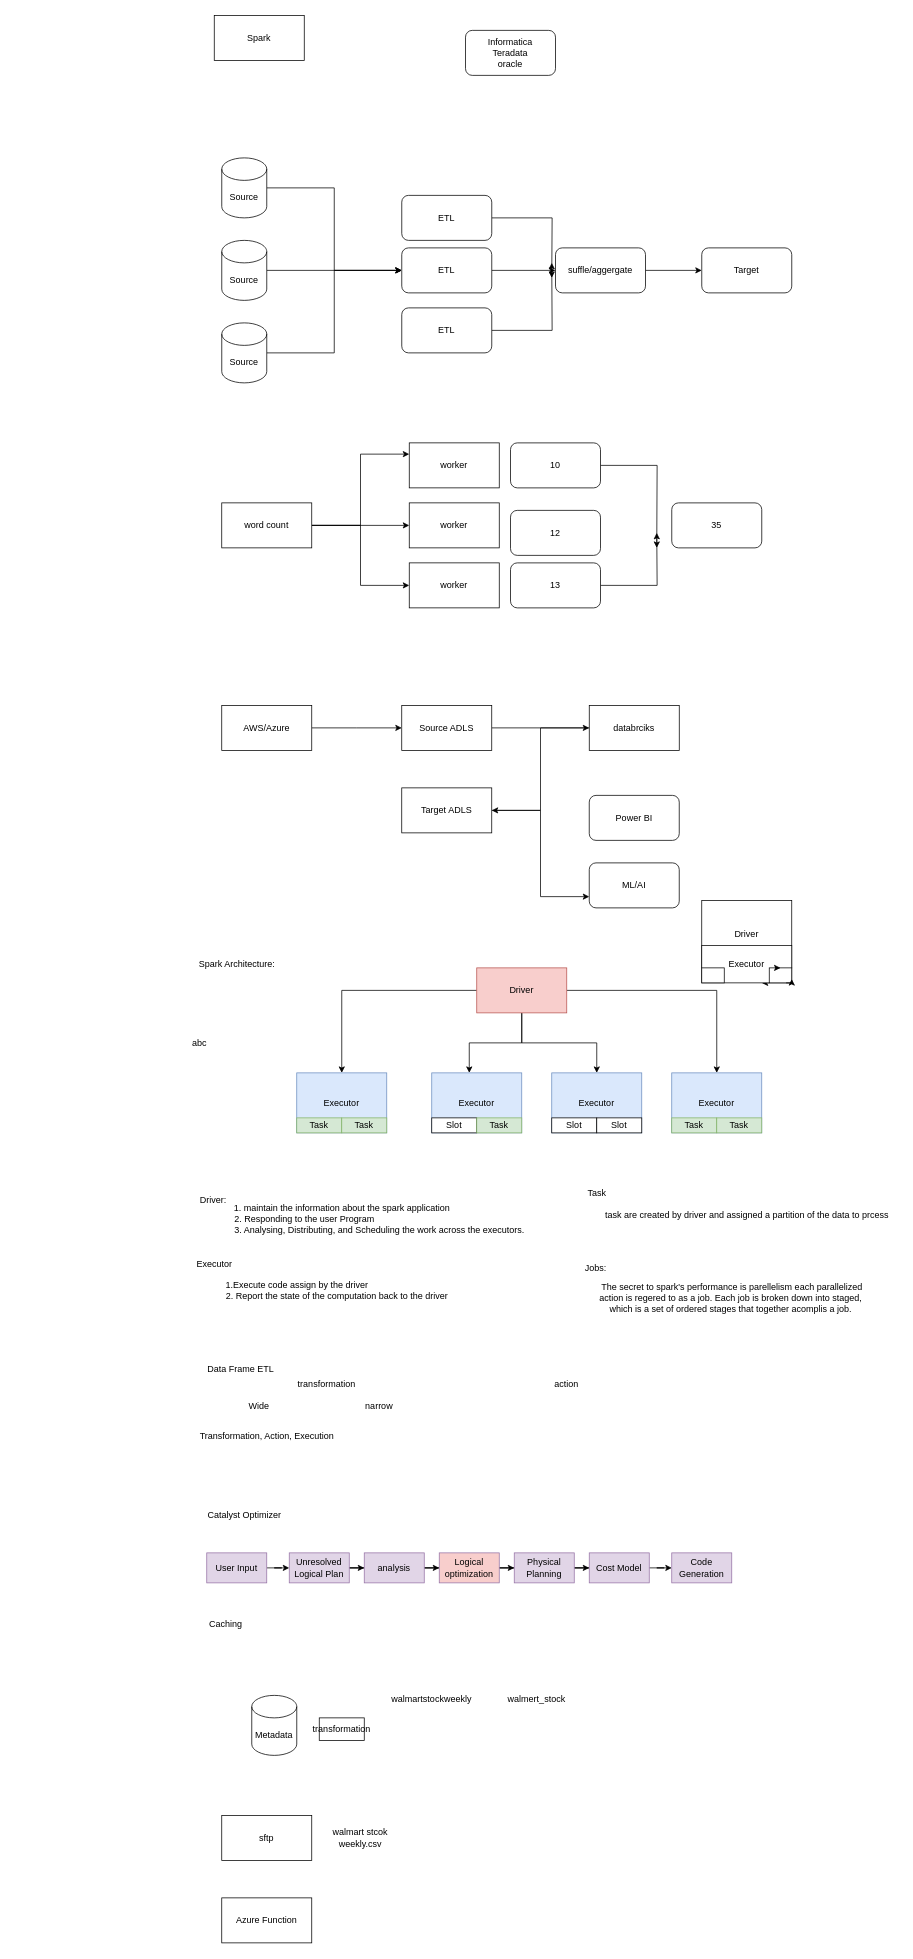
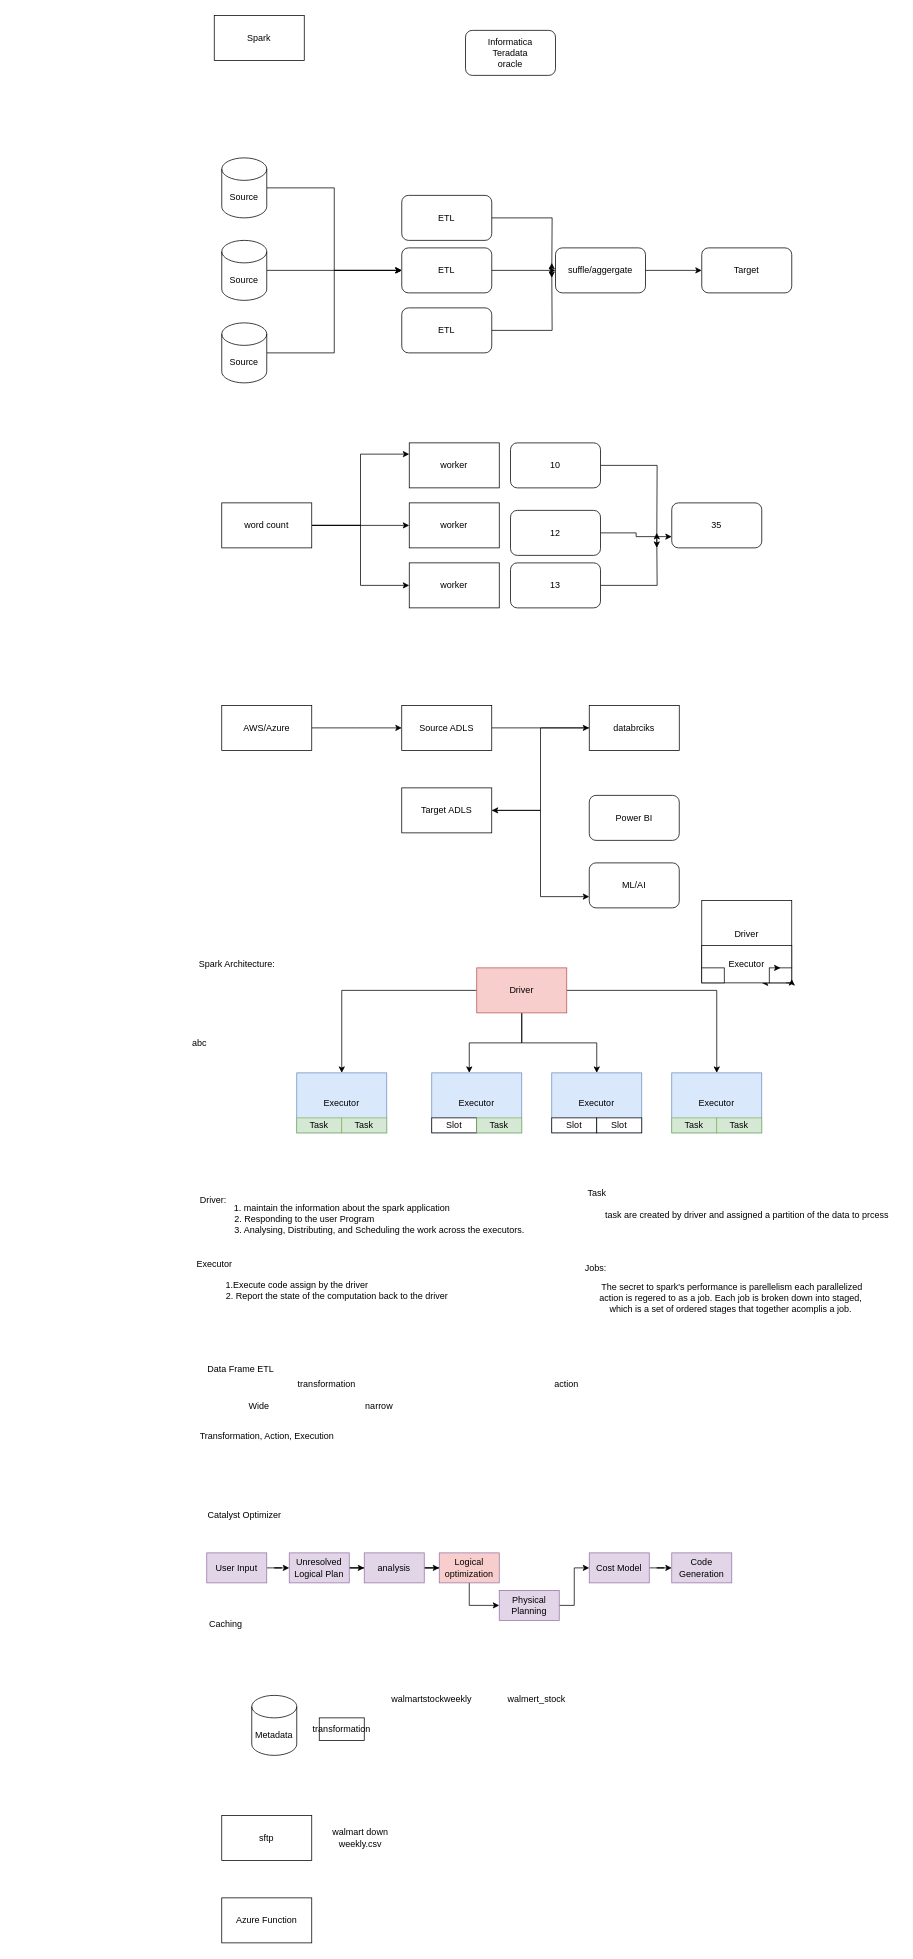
edge "12" -> "35": added
node "Physical Planning": moved (544, 1568) -> (529, 1605)
node "walmart stcok weekly.csv": label "walmart stcok weekly.csv" -> "walmart down weekly.csv"
